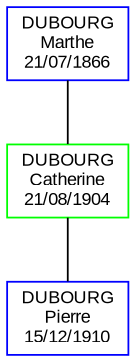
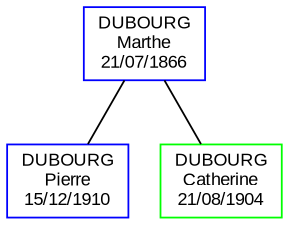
edge "DUBOURG Pierre 15/12/1910" -> "DUBOURG Catherine 21/08/1904": now "DUBOURG Pierre 15/12/1910" -> "DUBOURG Marthe 21/07/1866"
